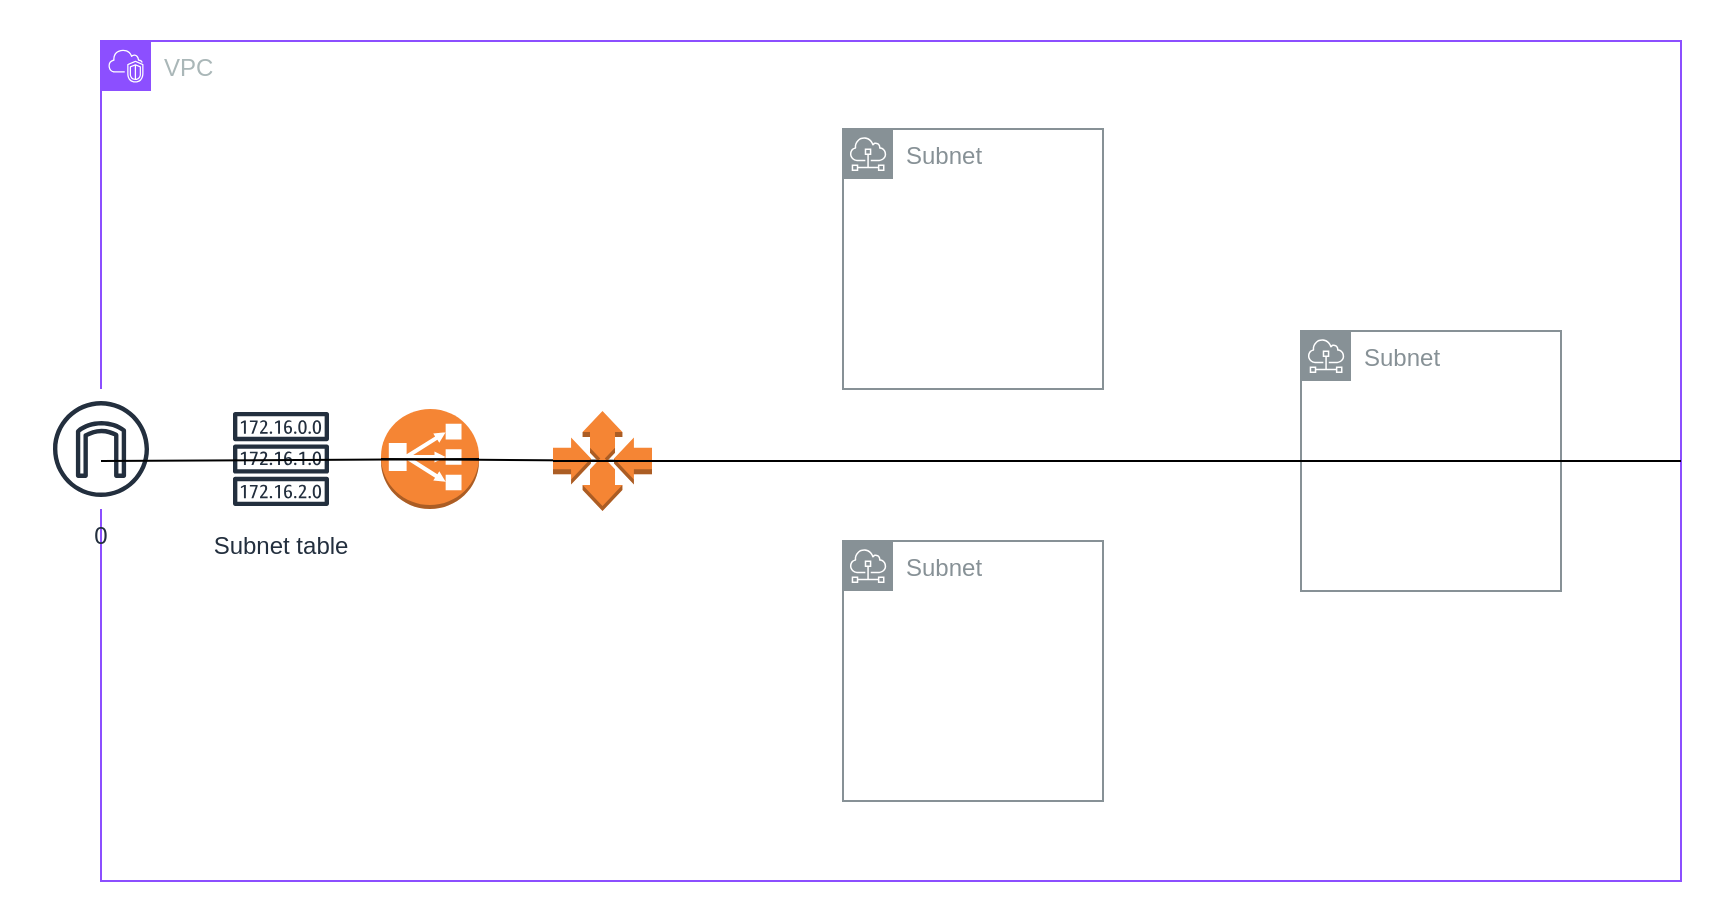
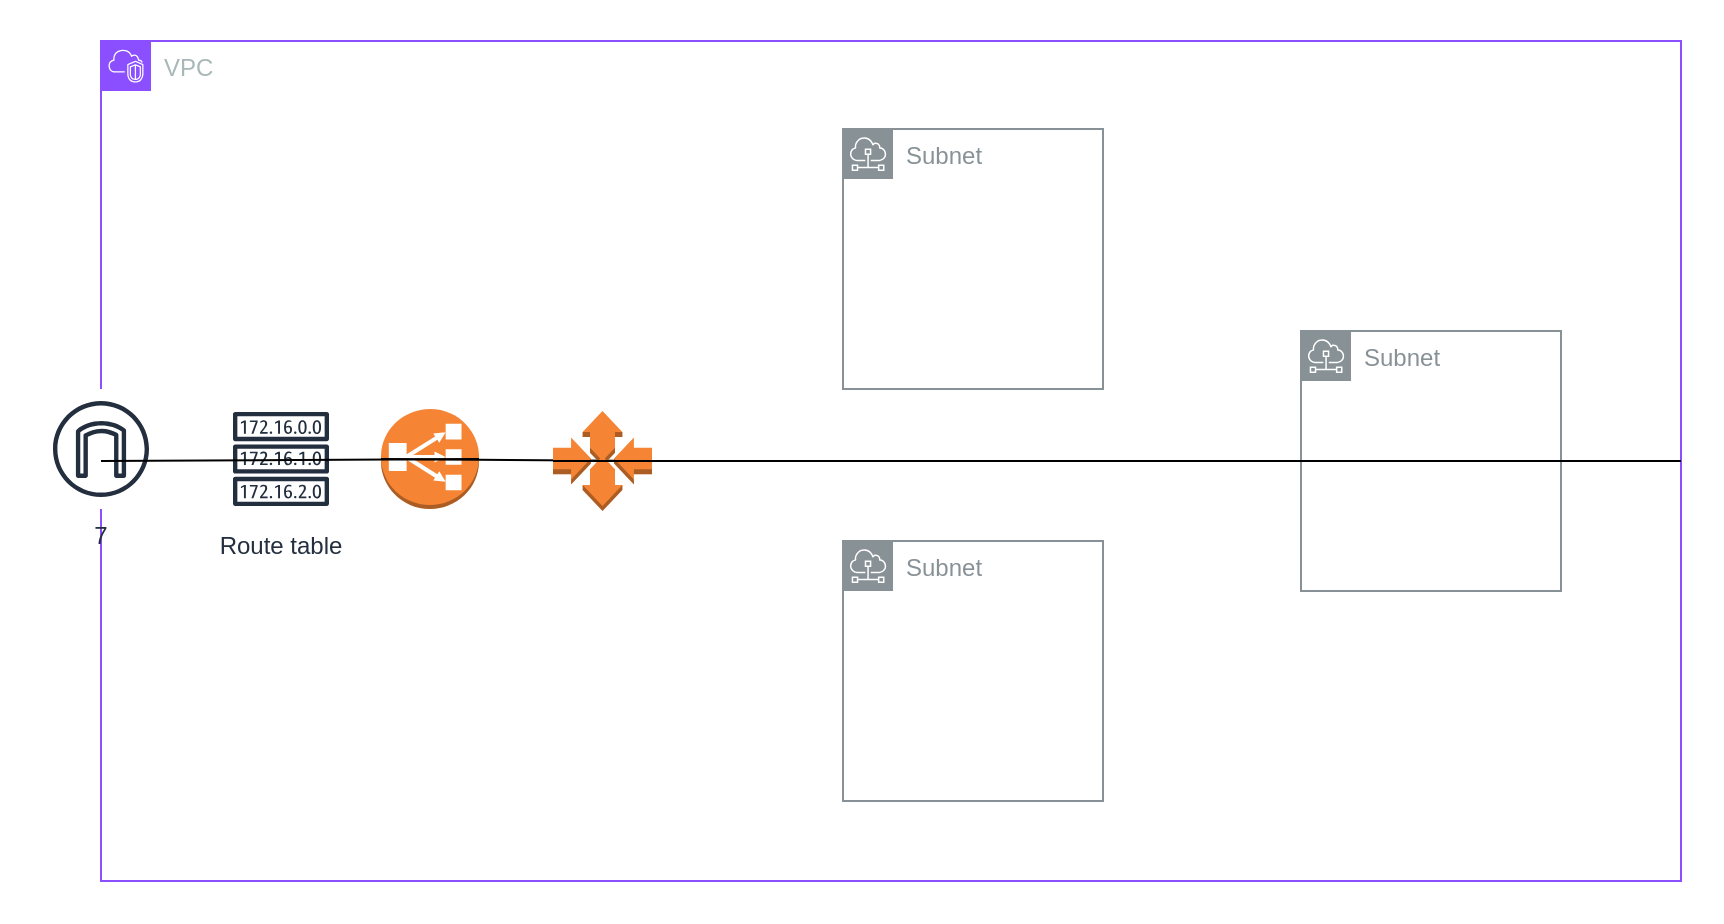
node "0": label "0" -> "7"
node "Subnet table": label "Subnet table" -> "Route table"
